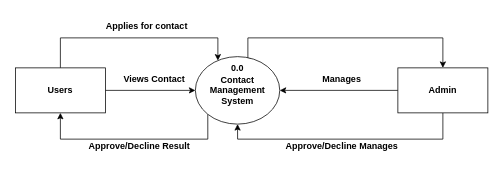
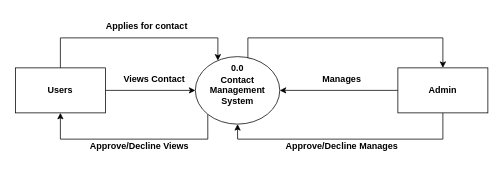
node "Approve/Decline Result": label "Approve/Decline Result" -> "Approve/Decline Views"
